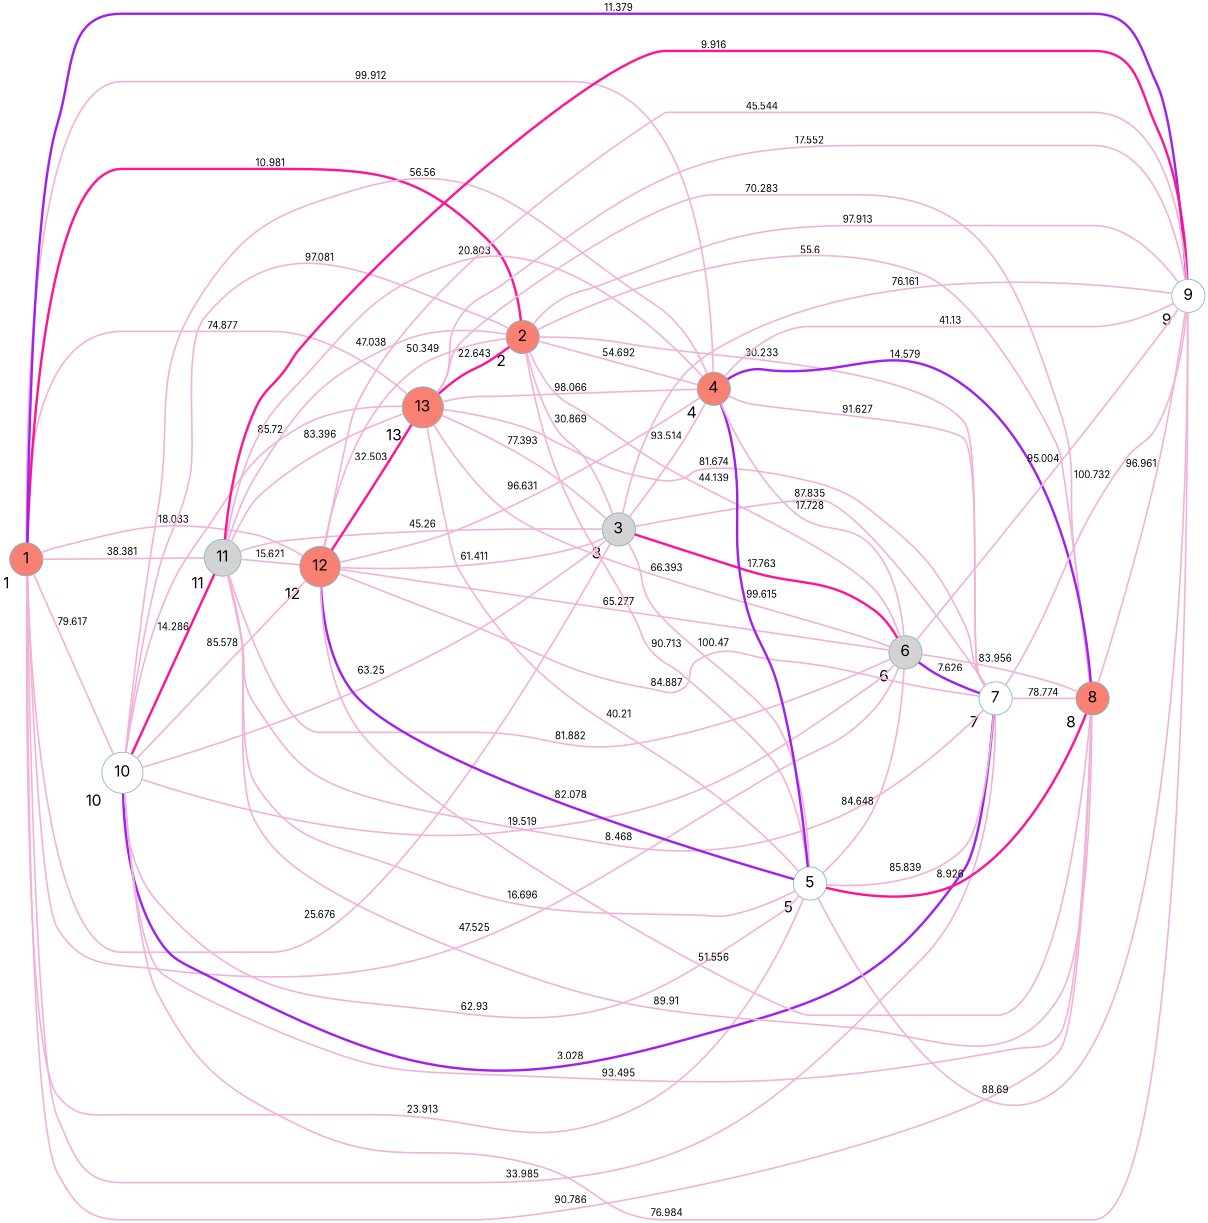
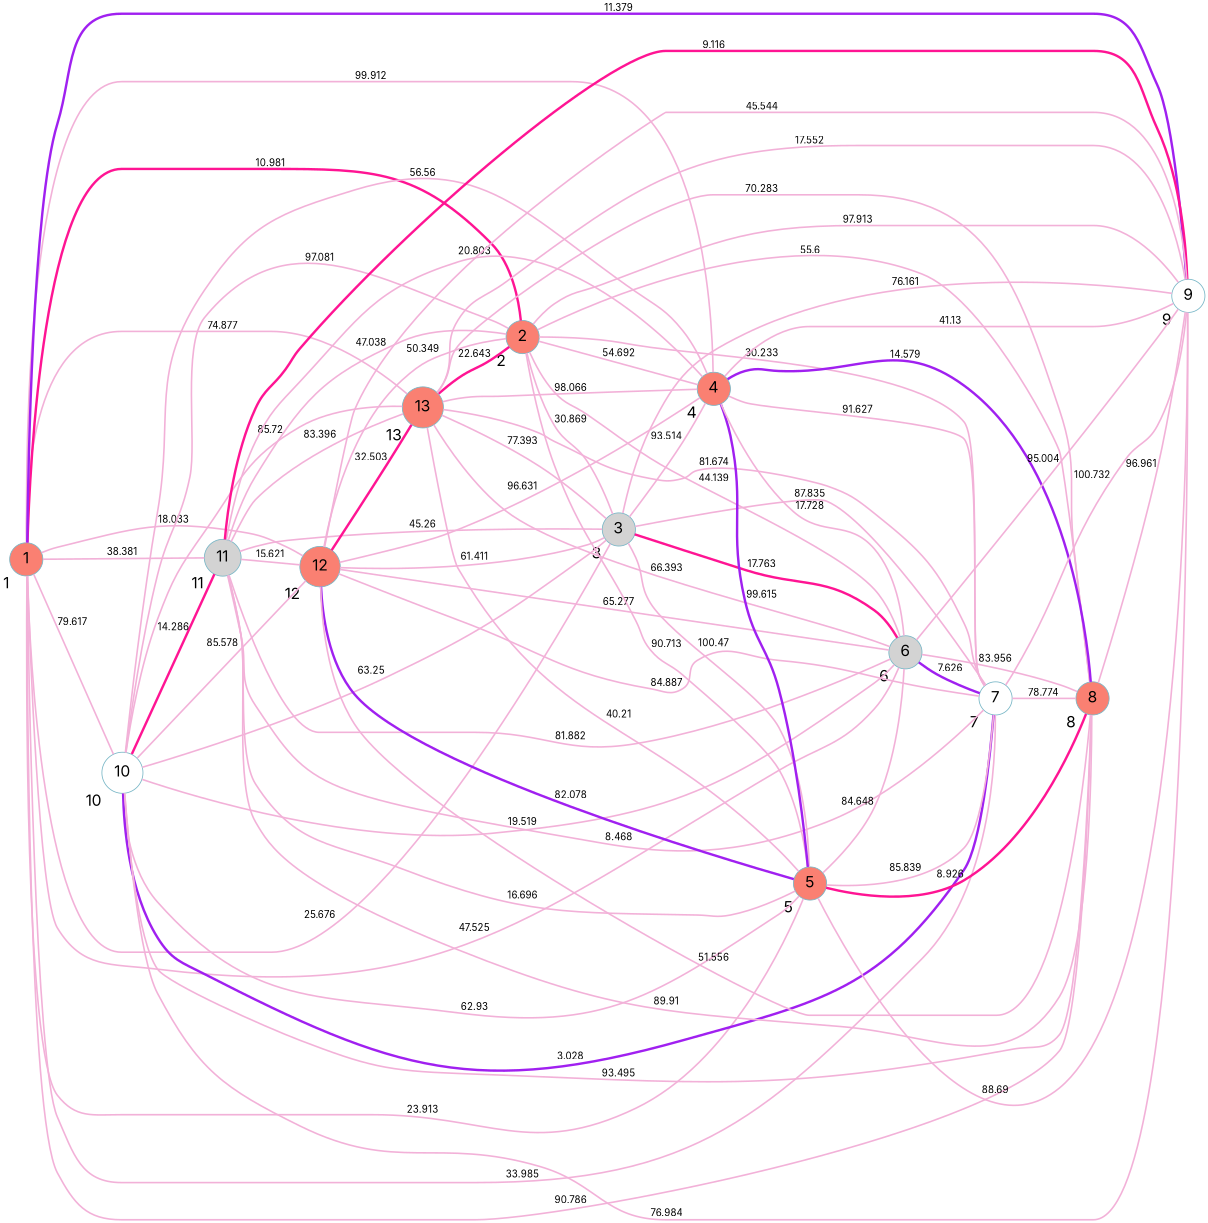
edge "9 9" -- "11 11": label "9.916" -> "9.116"
node "5 5": fillcolor white -> salmon
